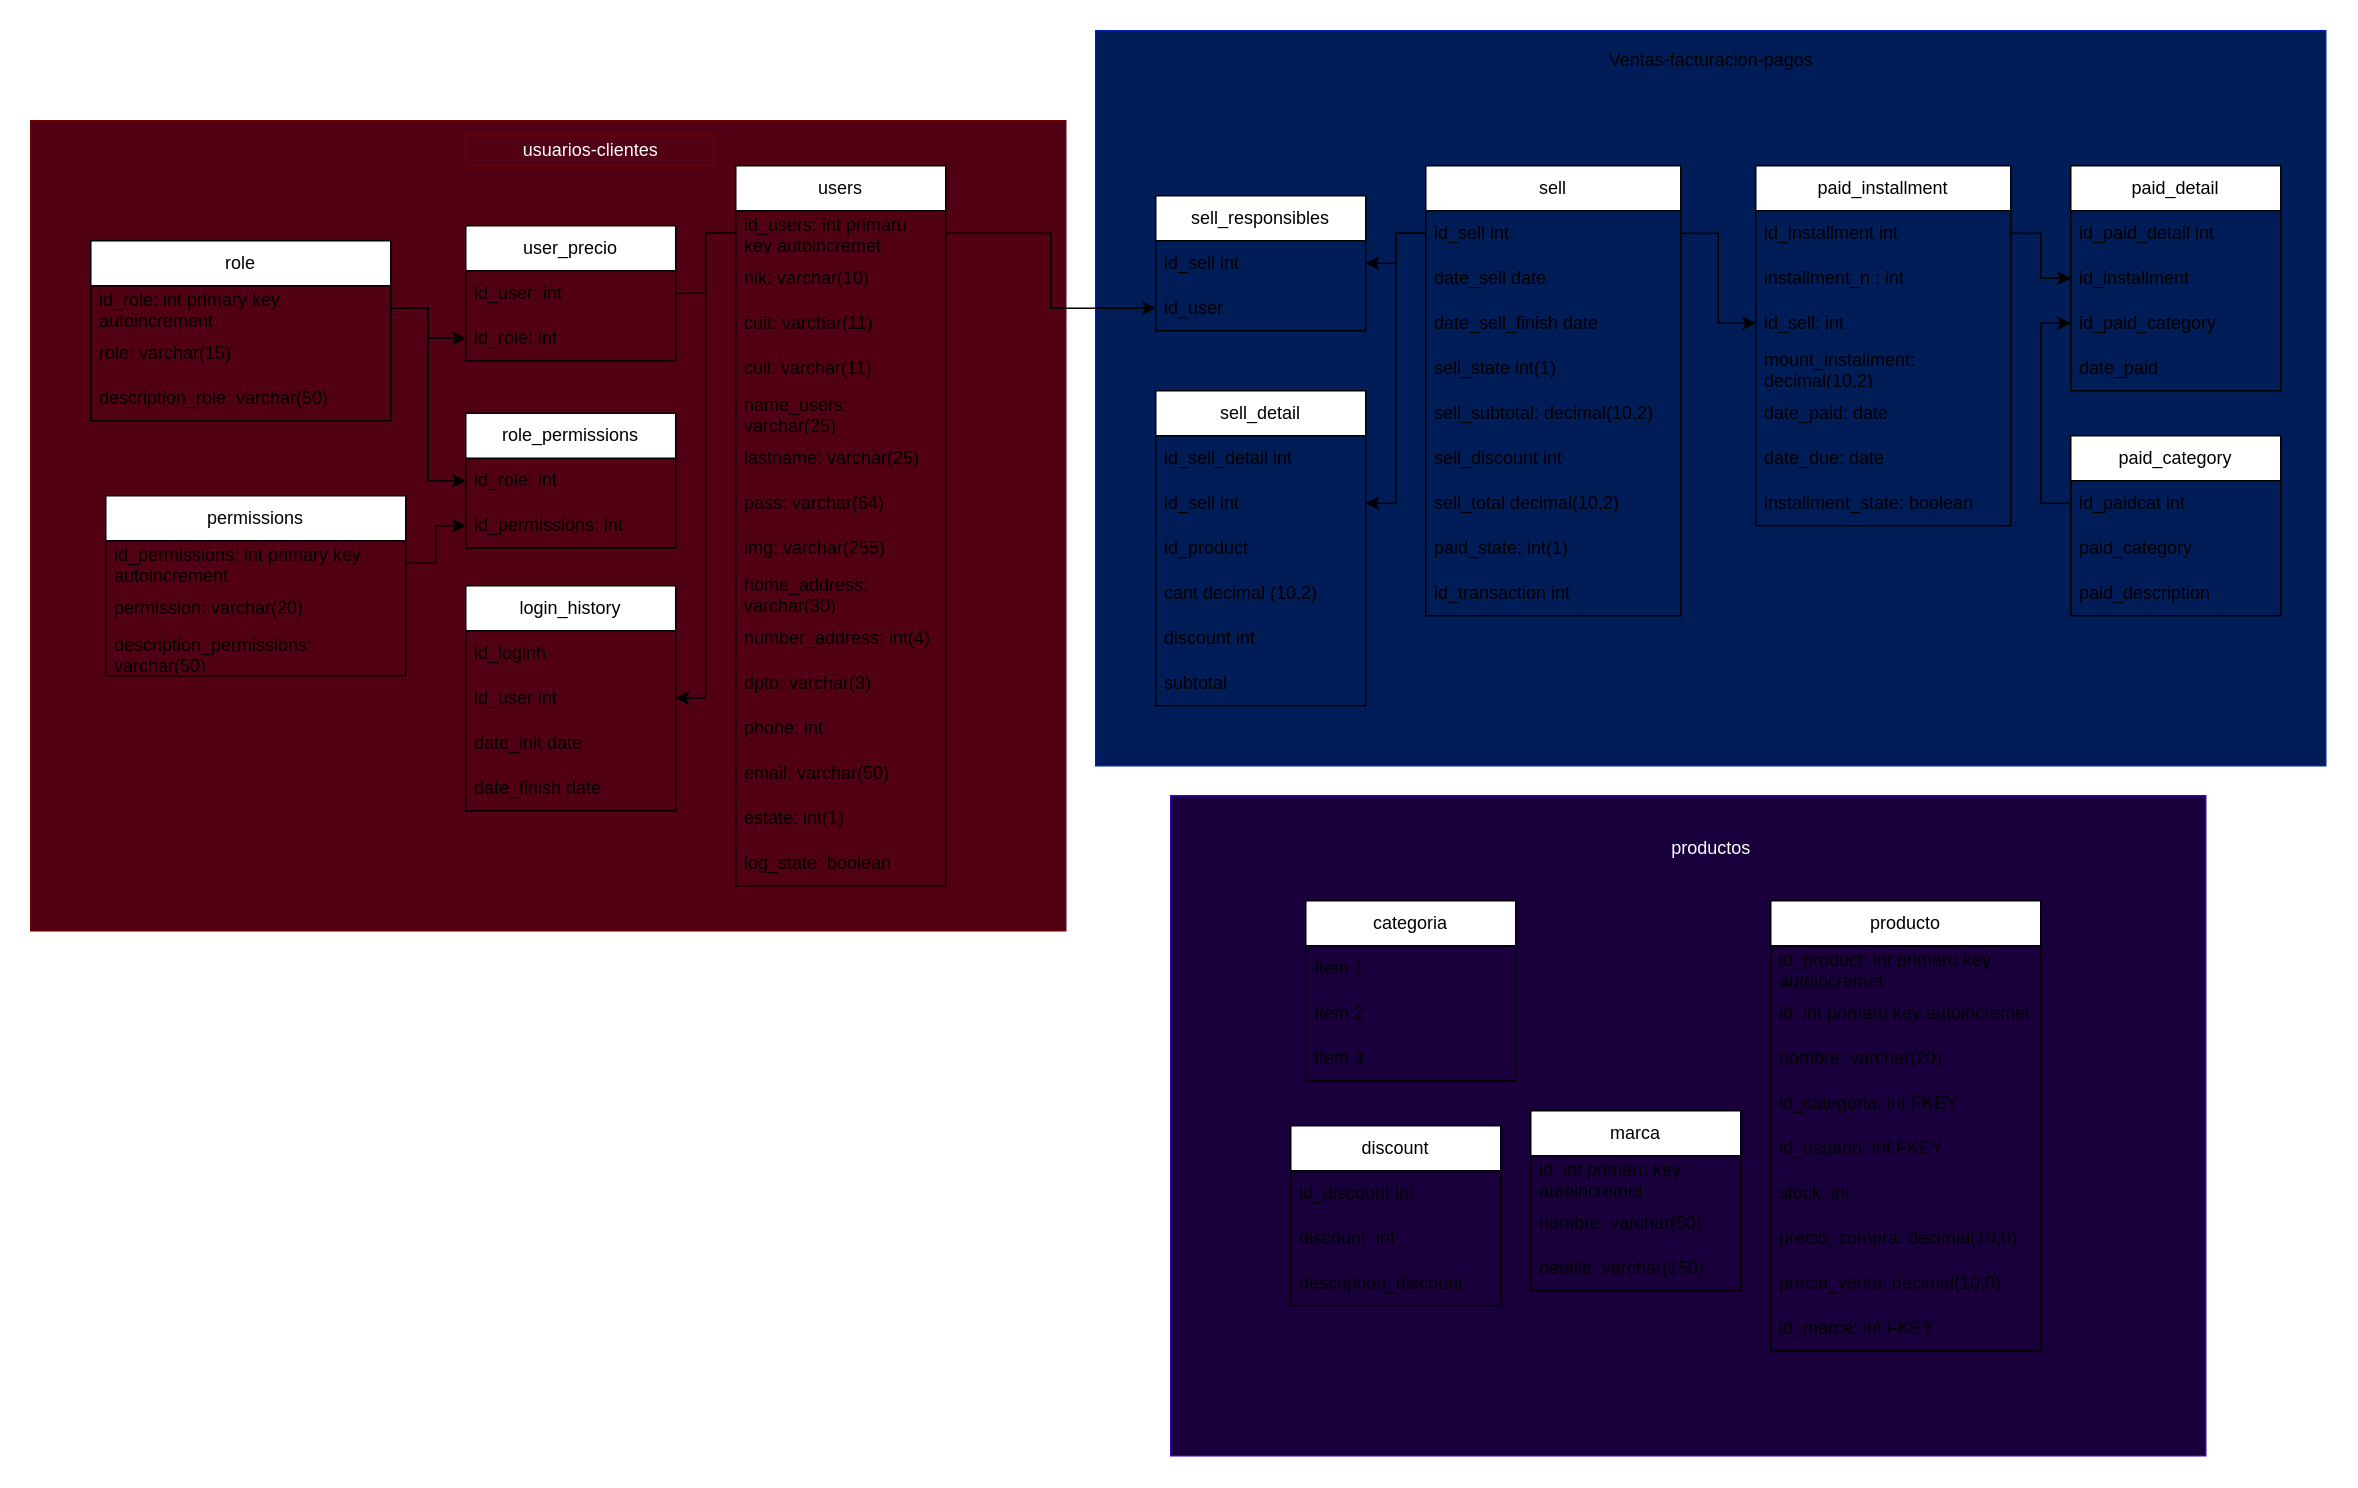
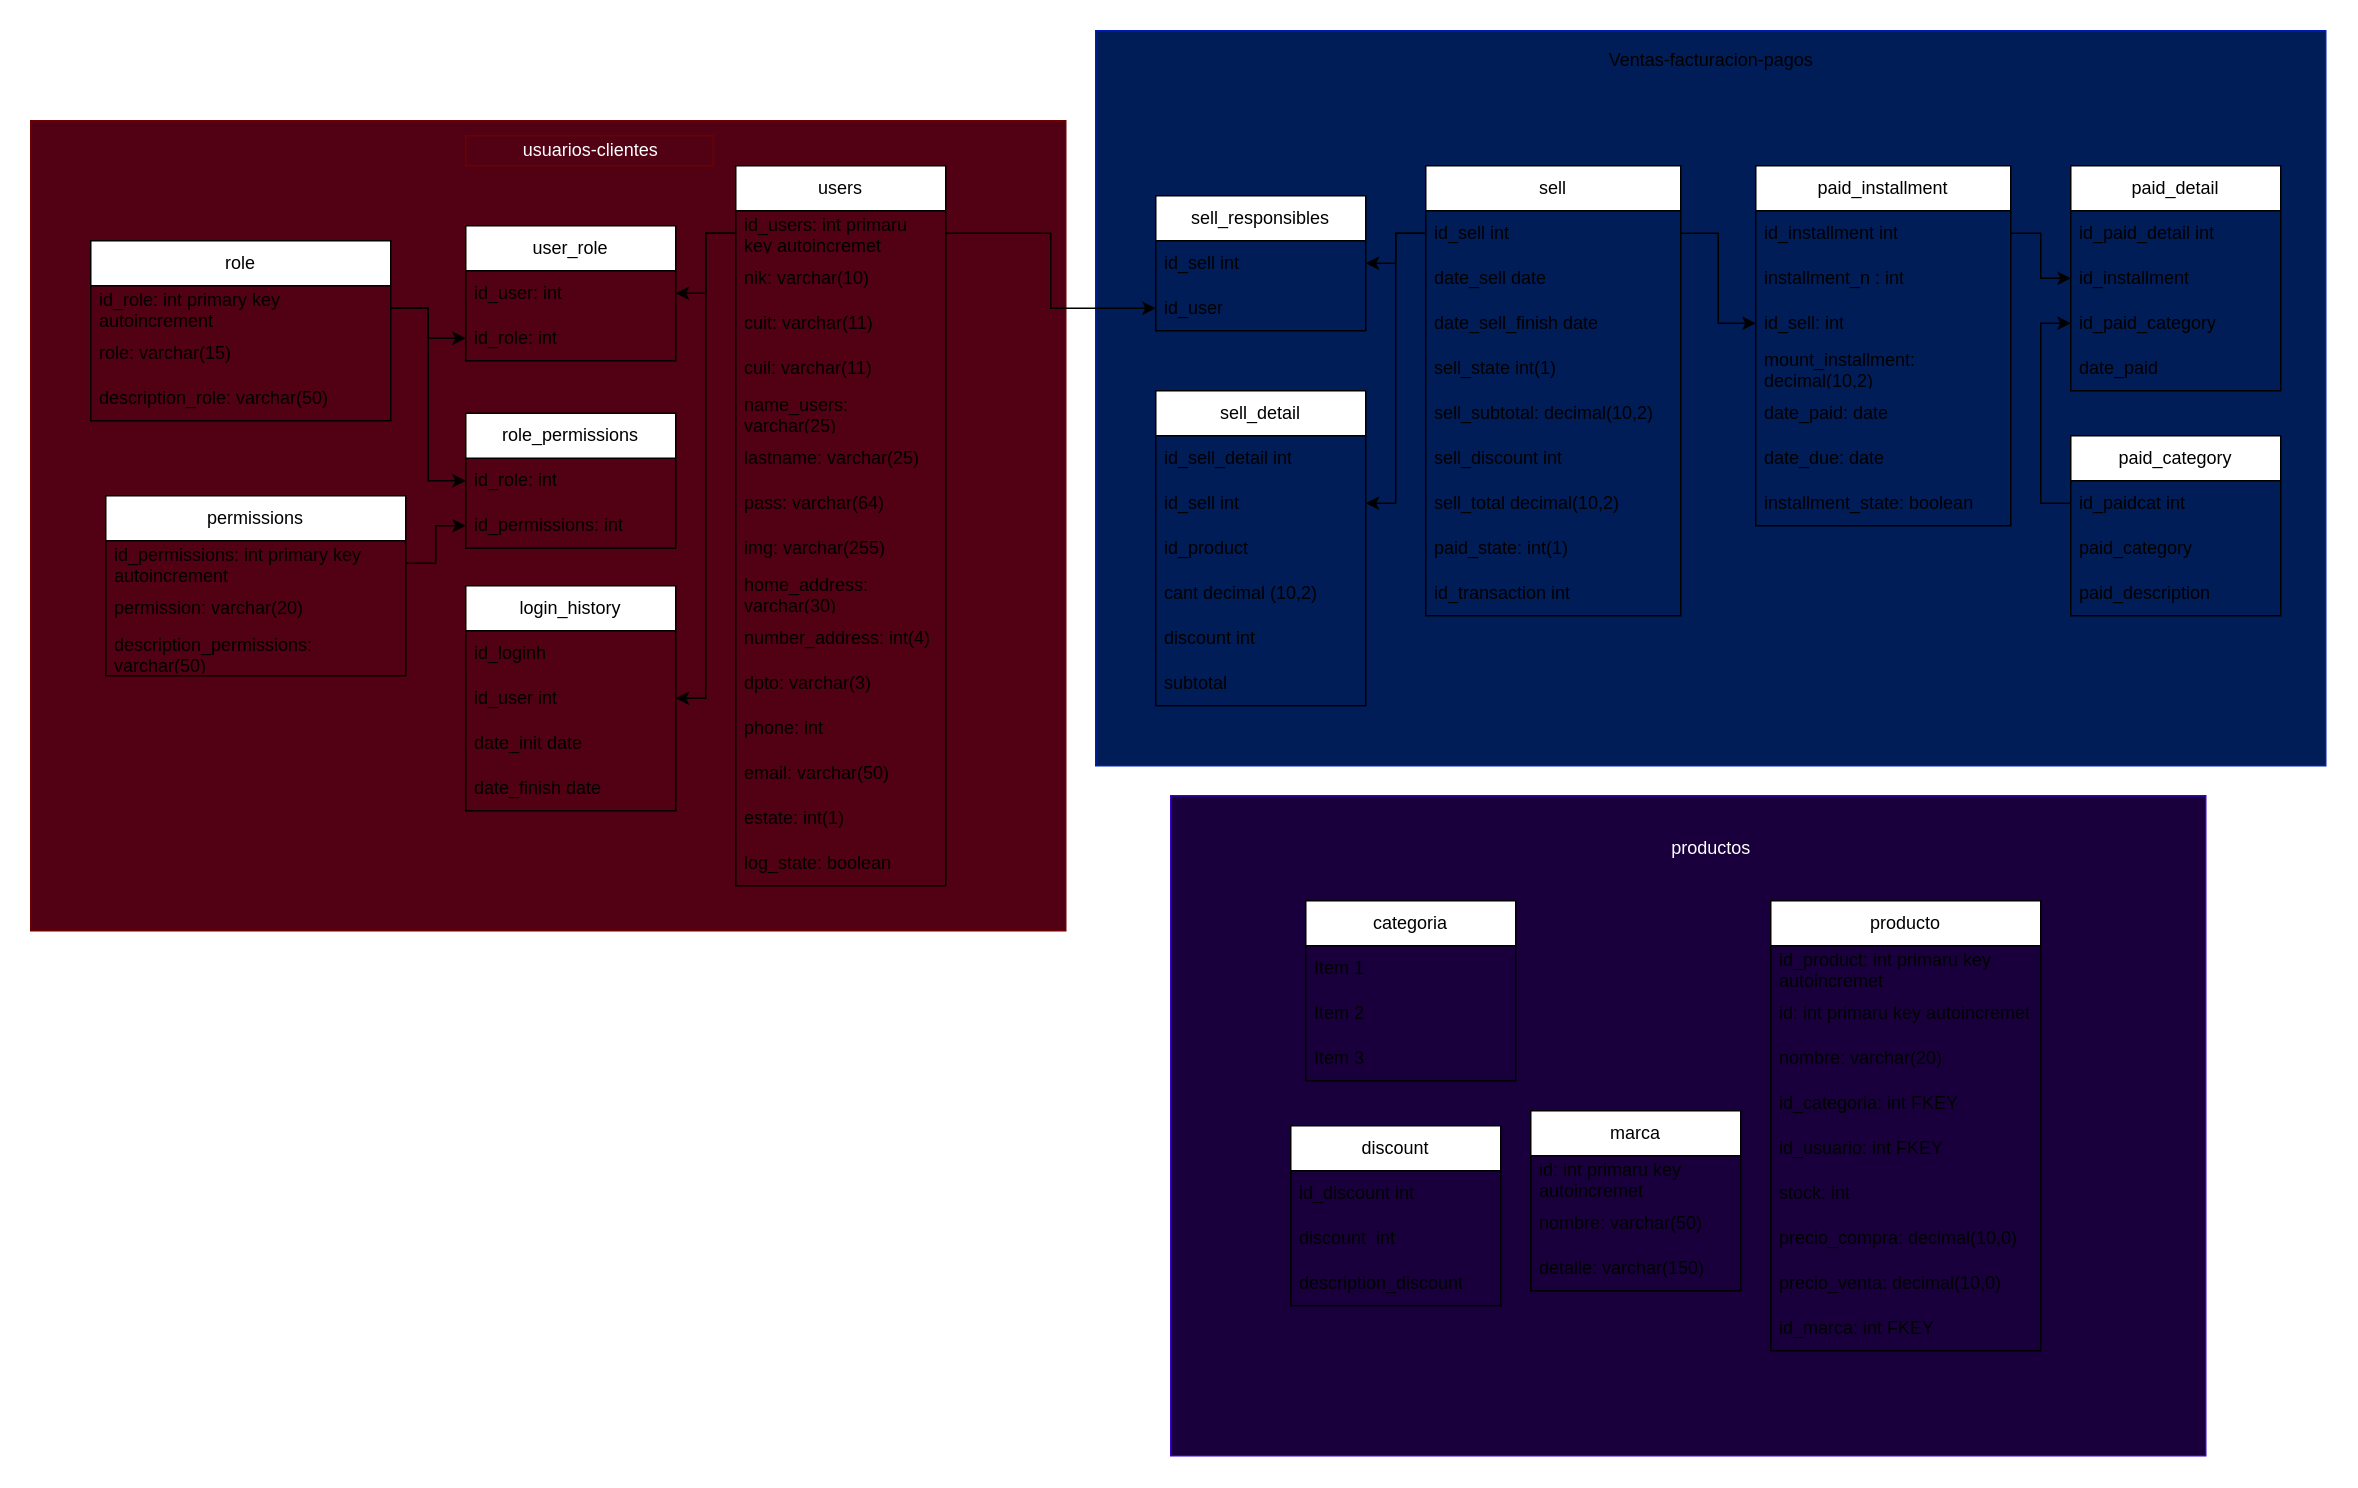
node "user_precio": label "user_precio" -> "user_role"
edge "id_users: int primaru key autoincremet" -- "id_user: int": arrowhead none -> classic
